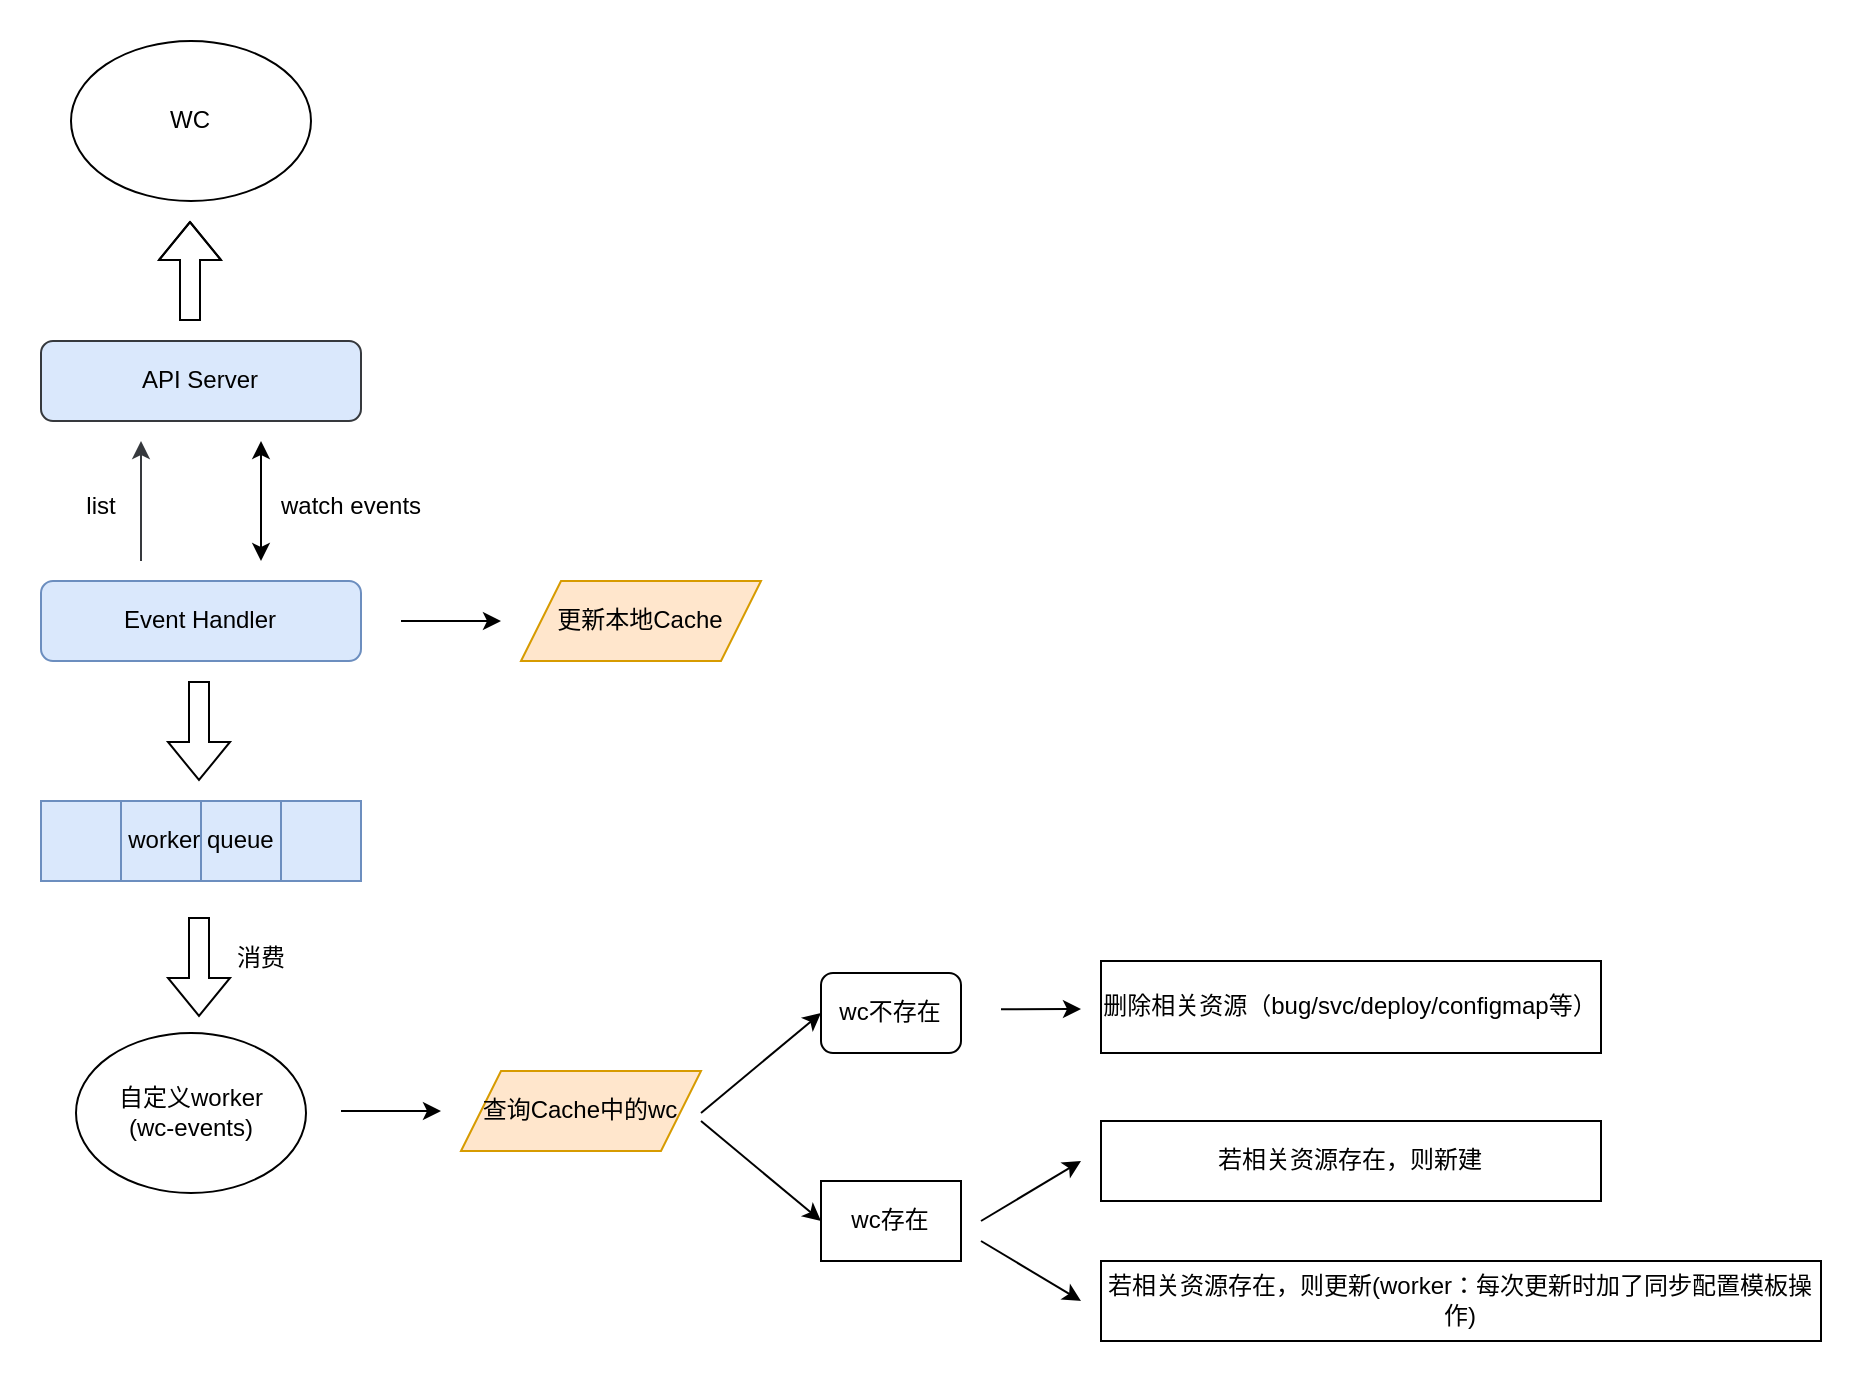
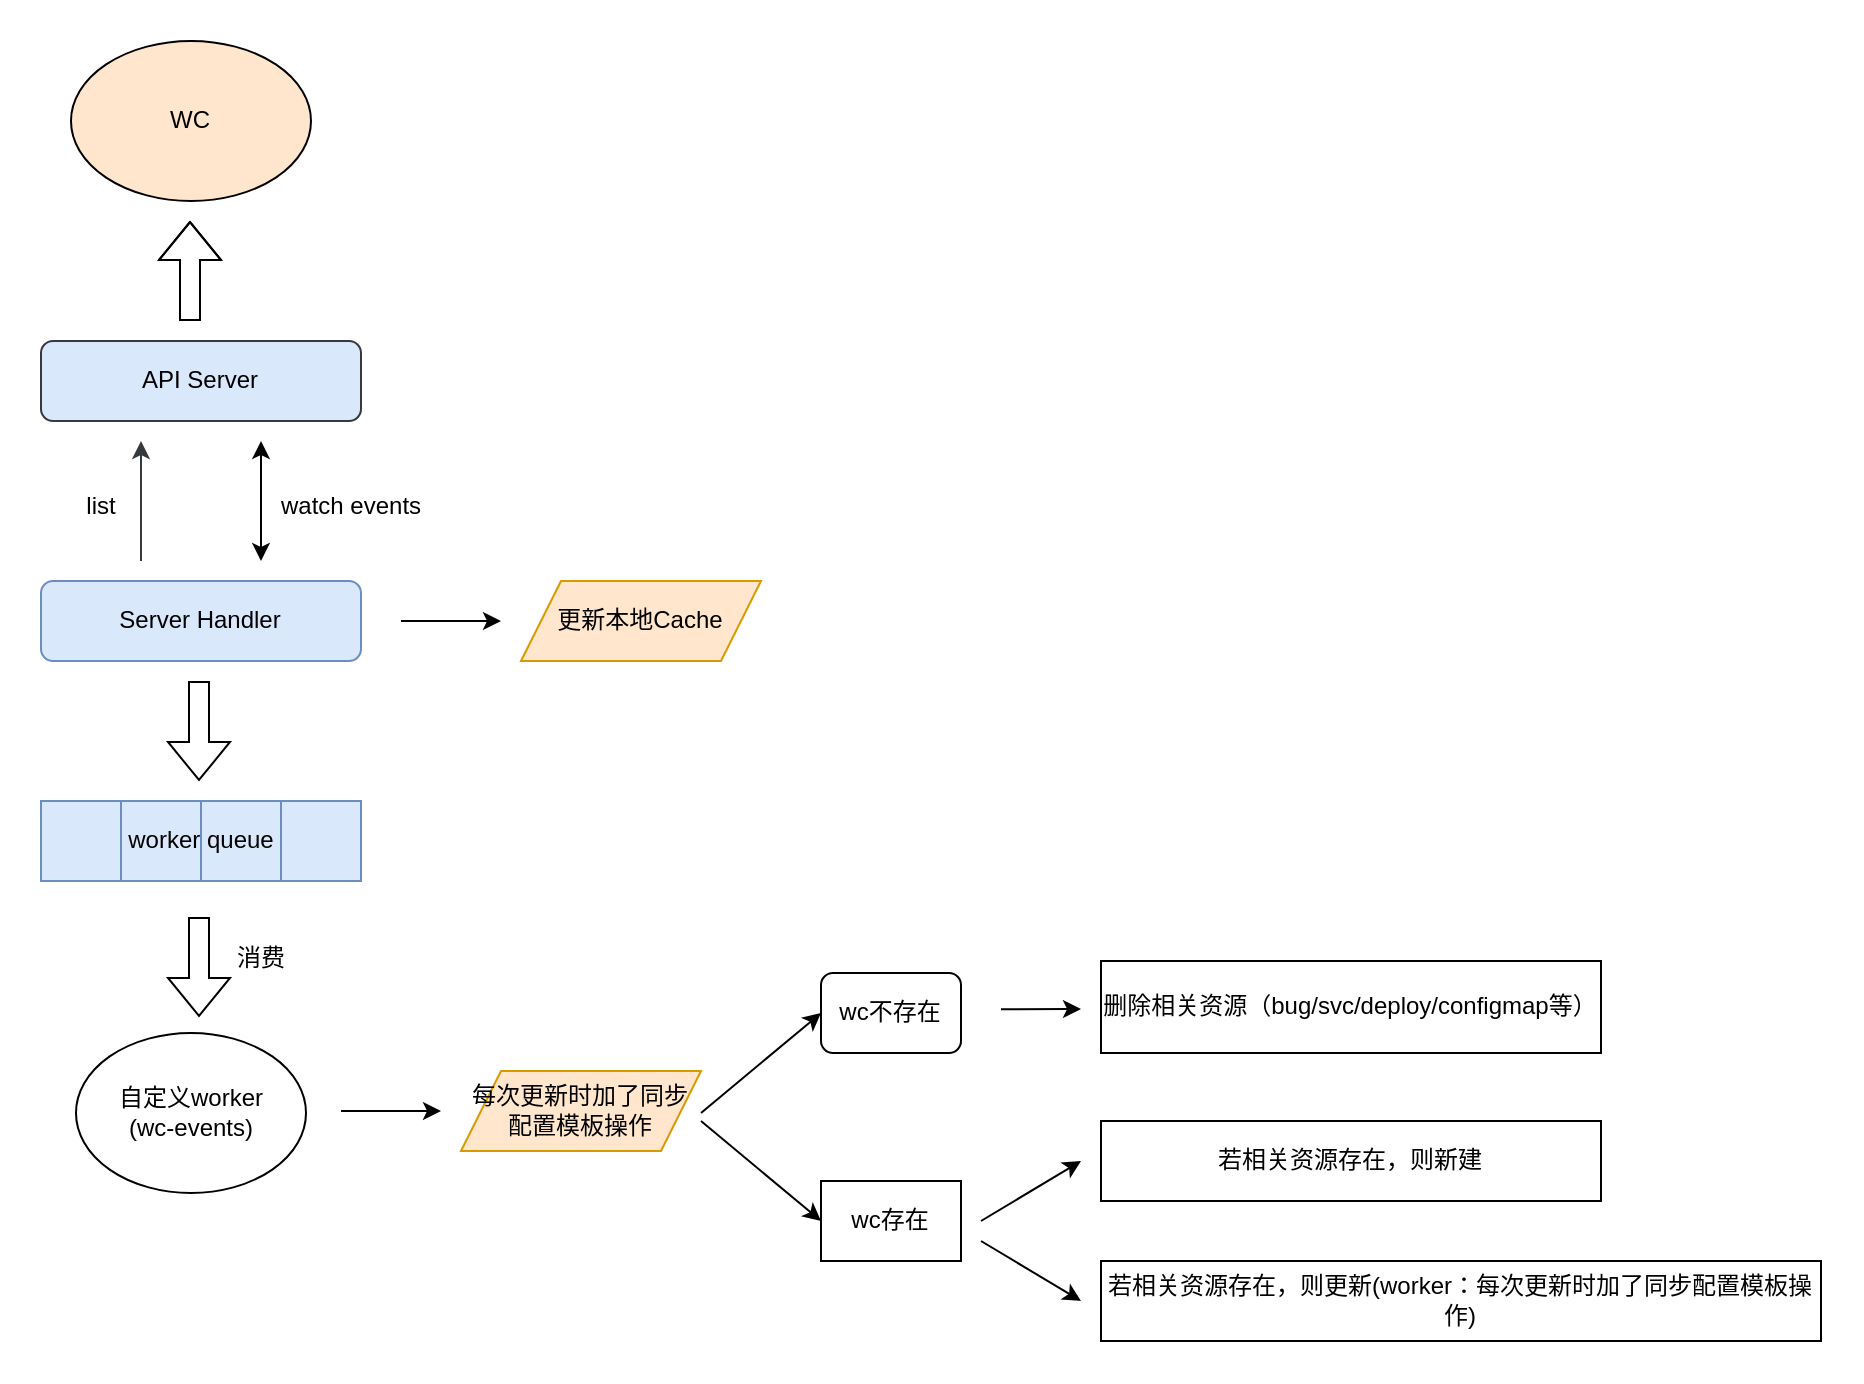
node "WC": fillcolor #ffffff -> #ffe6cc
node "Event Handler": label "Event Handler" -> "Server Handler"
node "查询Cache中的wc": label "查询Cache中的wc" -> "每次更新时加了同步配置模板操作"
